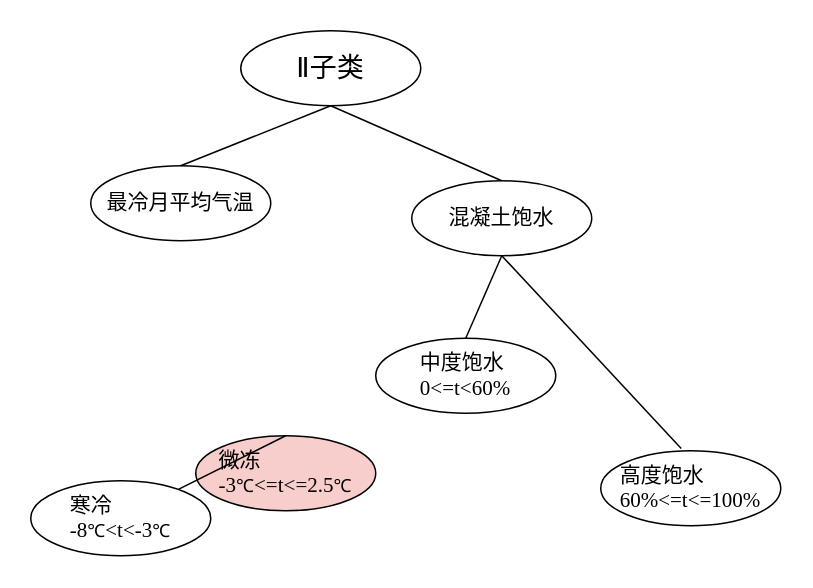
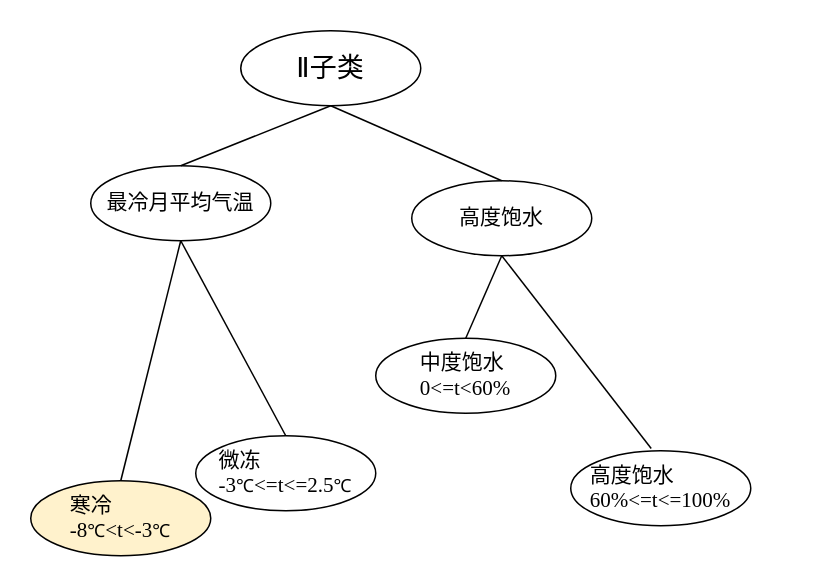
node "混凝土饱水": label "混凝土饱水" -> "高度饱水"
edge "最冷月平均气温" -- "寒冷 -8℃<t<-3℃": added
edge "微冻 -3℃<=t<=2.5℃" -- "寒冷 -8℃<t<-3℃": now "微冻 -3℃<=t<=2.5℃" -- "最冷月平均气温"
node "微冻 -3℃<=t<=2.5℃": fillcolor #f8cecc -> #ffffff
node "高度饱水 60%<=t<=100%": moved (691, 488) -> (661, 488)
node "寒冷 -8℃<t<-3℃": fillcolor #ffffff -> #fff2cc
